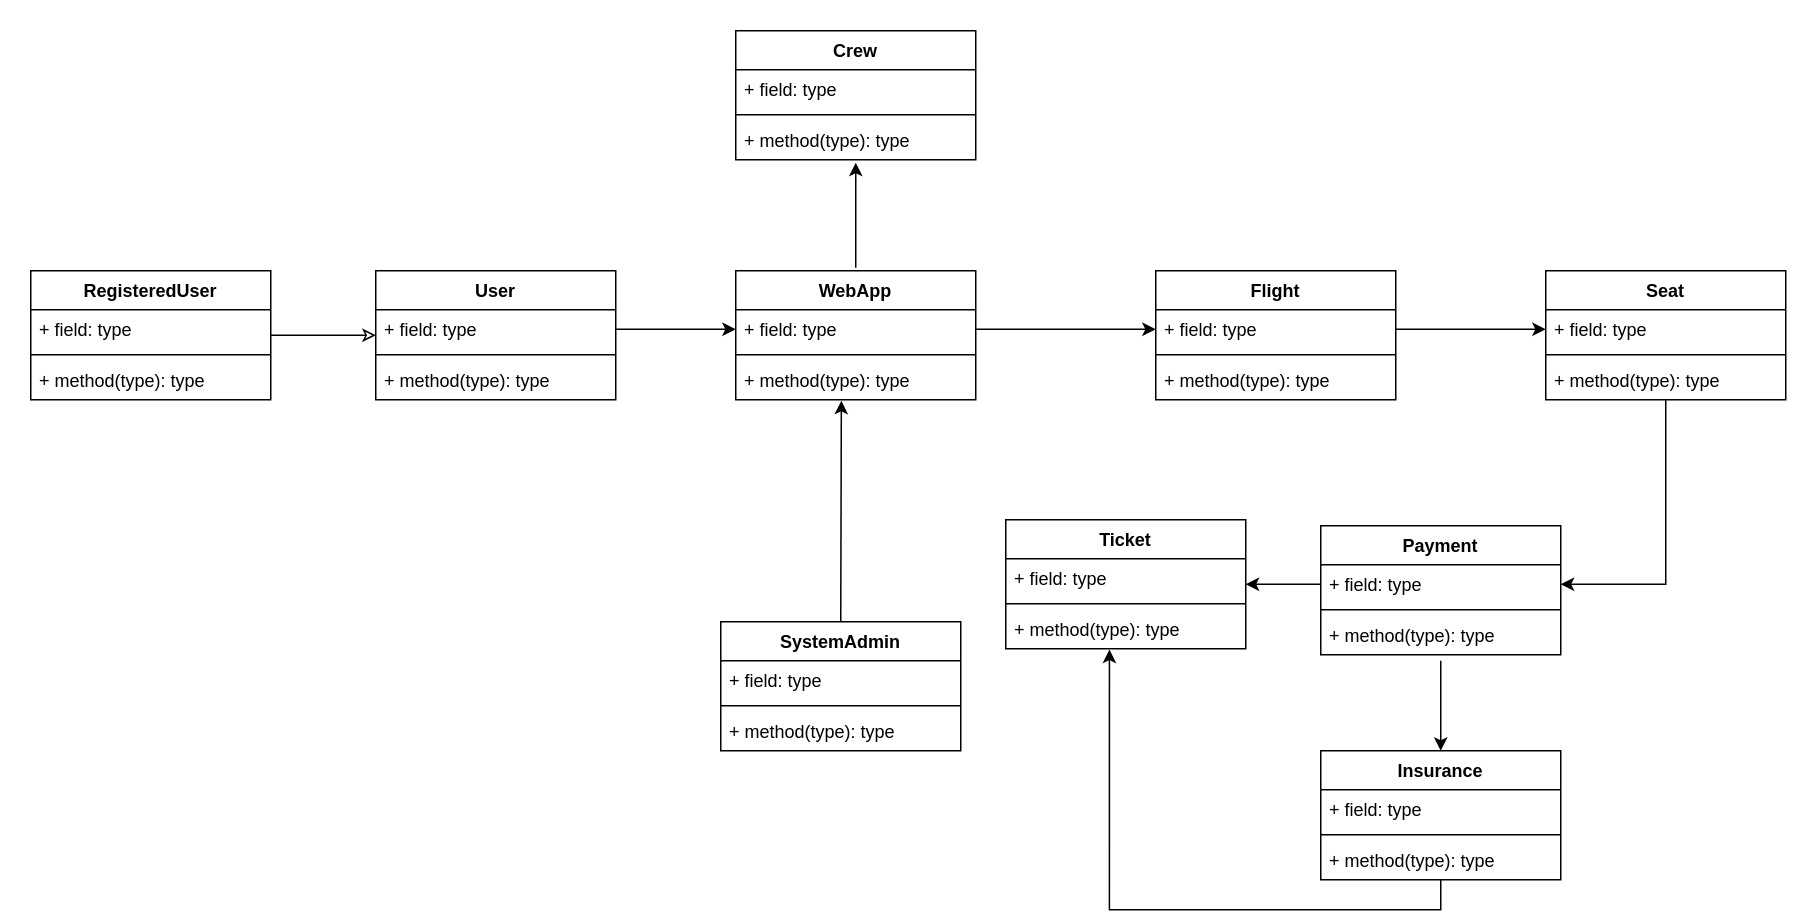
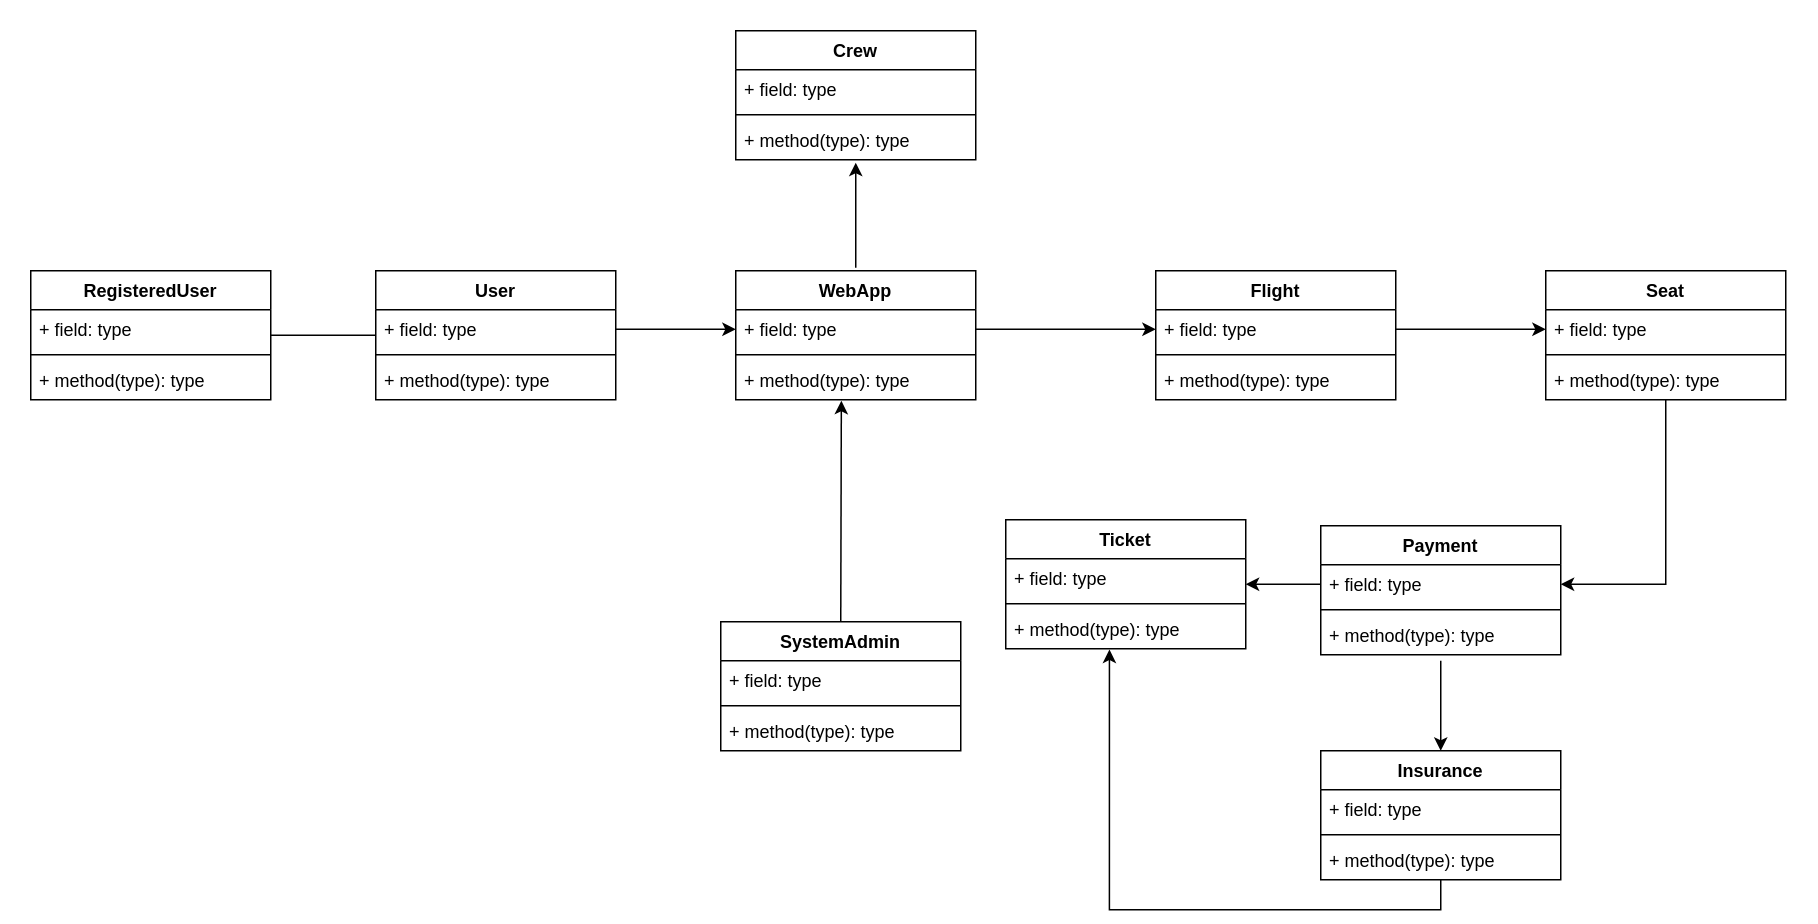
edge "RegisteredUser" -> "User": arrowhead classic -> none
